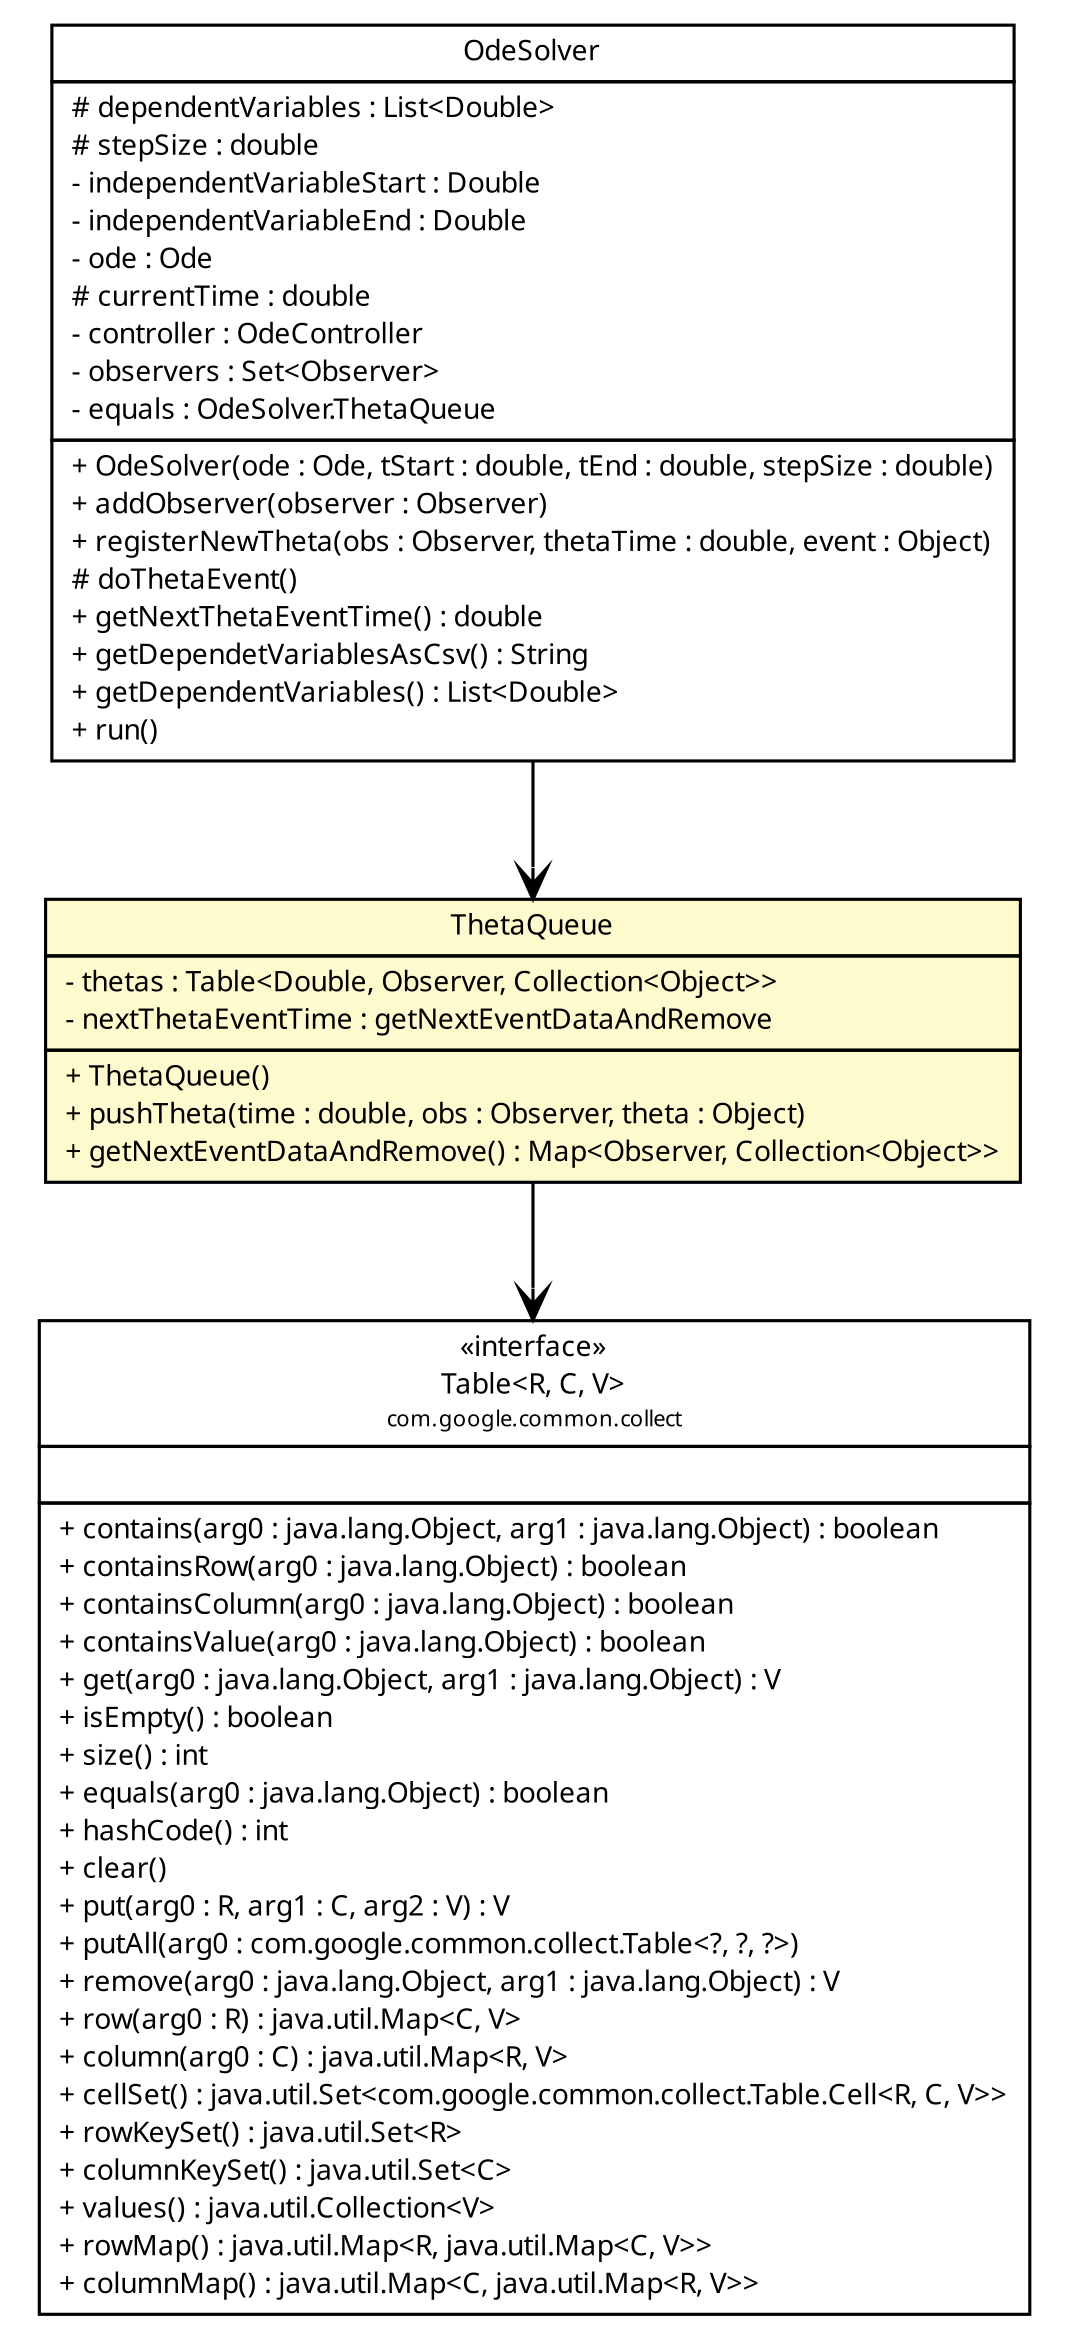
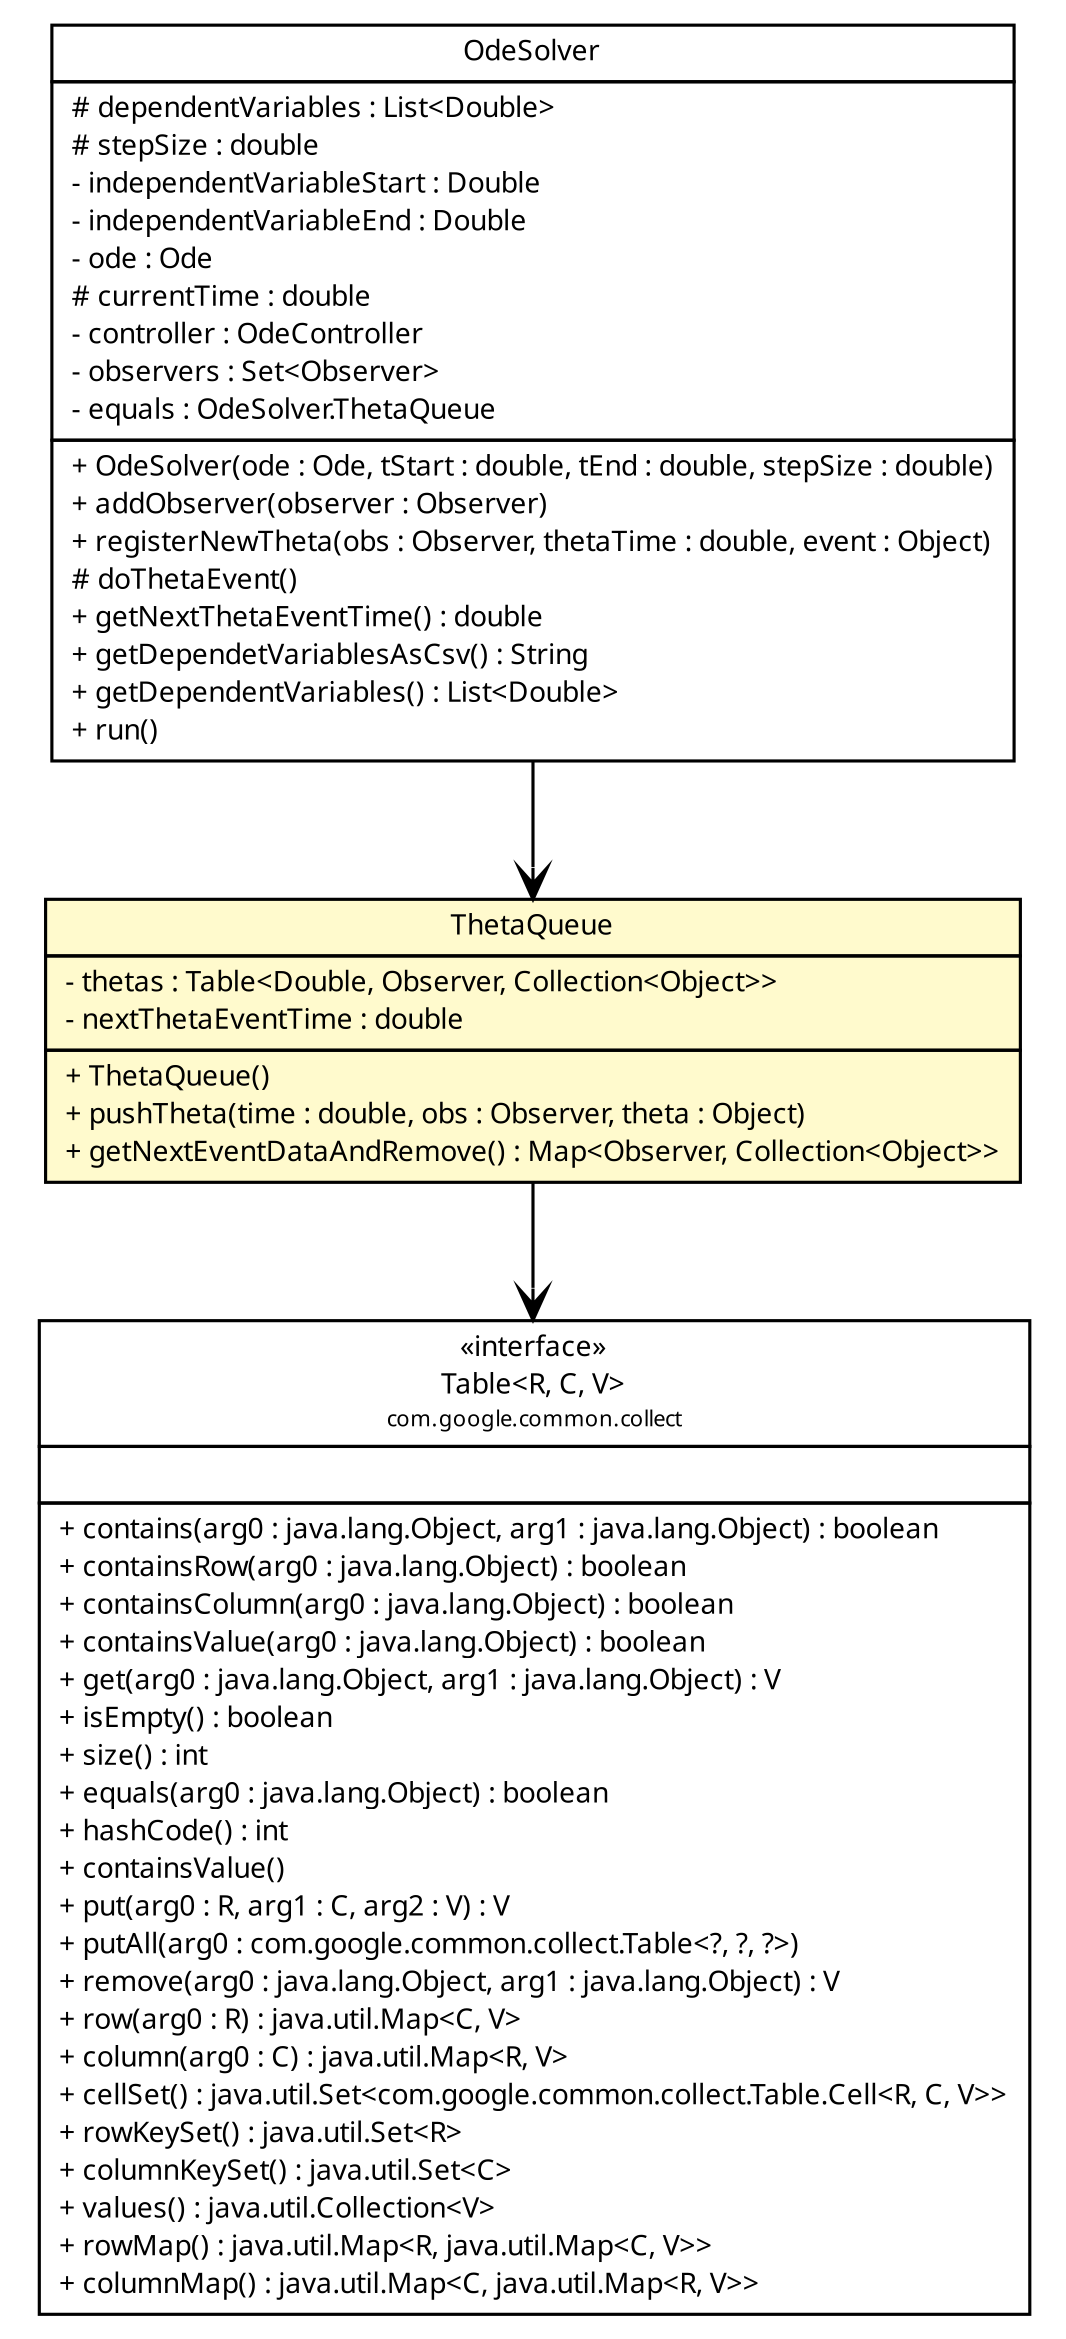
node "ThetaQueue": text "- nextThetaEventTime : getNextEventDataAndRemove" -> "- nextThetaEventTime : double"
node "Table<R, C, V>": text "+ clear()" -> "+ containsValue()"
